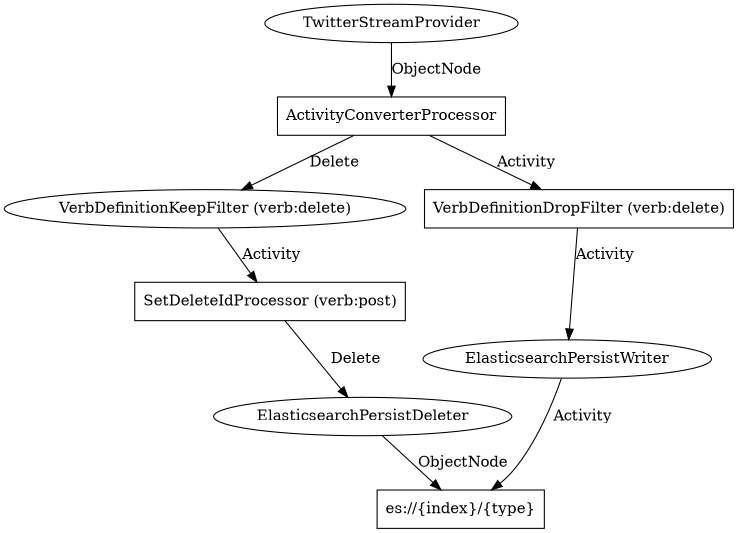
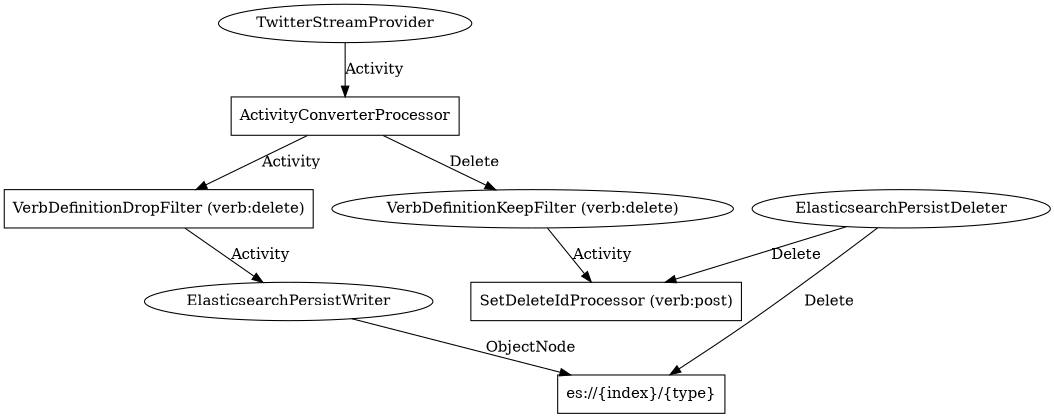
edge "TwitterStreamProvider" -> "ActivityConverterProcessor": label "ObjectNode" -> "Activity"
edge "SetDeleteIdProcessor (verb:post)" -> "ElasticsearchPersistDeleter": reversed
edge "ElasticsearchPersistWriter" -> "es://{index}/{type}": label "Activity" -> "ObjectNode"
edge "ElasticsearchPersistDeleter" -> "es://{index}/{type}": label "ObjectNode" -> "Delete"
